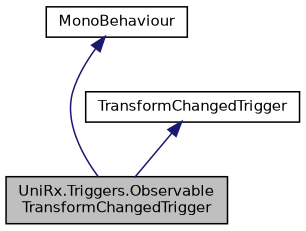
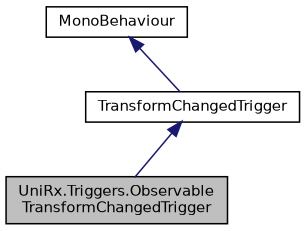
edge "UniRx.Triggers.Observable TransformChangedTrigger" -> "MonoBehaviour": now "TransformChangedTrigger" -> "MonoBehaviour"
